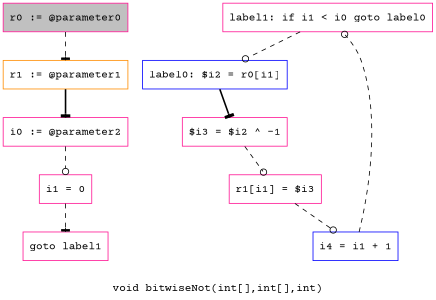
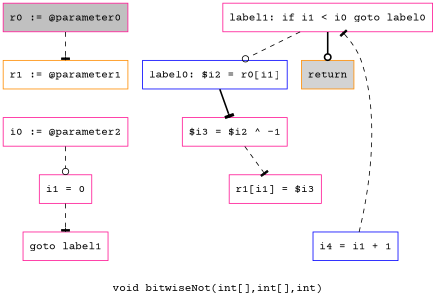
node "return": added
edge "r1 := @parameter1" -> "i0 := @parameter2": removed
edge "i4 = i1 + 1" -> "label1: if i1 < i0 goto label0": arrowhead odot -> tee
edge "$i3 = $i2 ^ -1" -> "r1[i1] = $i3": arrowhead odot -> tee
edge "r1[i1] = $i3" -> "i4 = i1 + 1": removed
